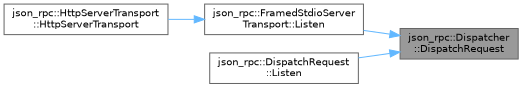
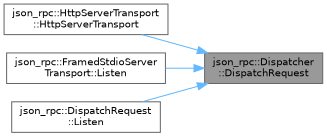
edge "json_rpc::HttpServerTransport ::HttpServerTransport" -> "json_rpc::FramedStdioServer Transport::Listen": now "json_rpc::HttpServerTransport ::HttpServerTransport" -> "json_rpc::Dispatcher ::DispatchRequest"
